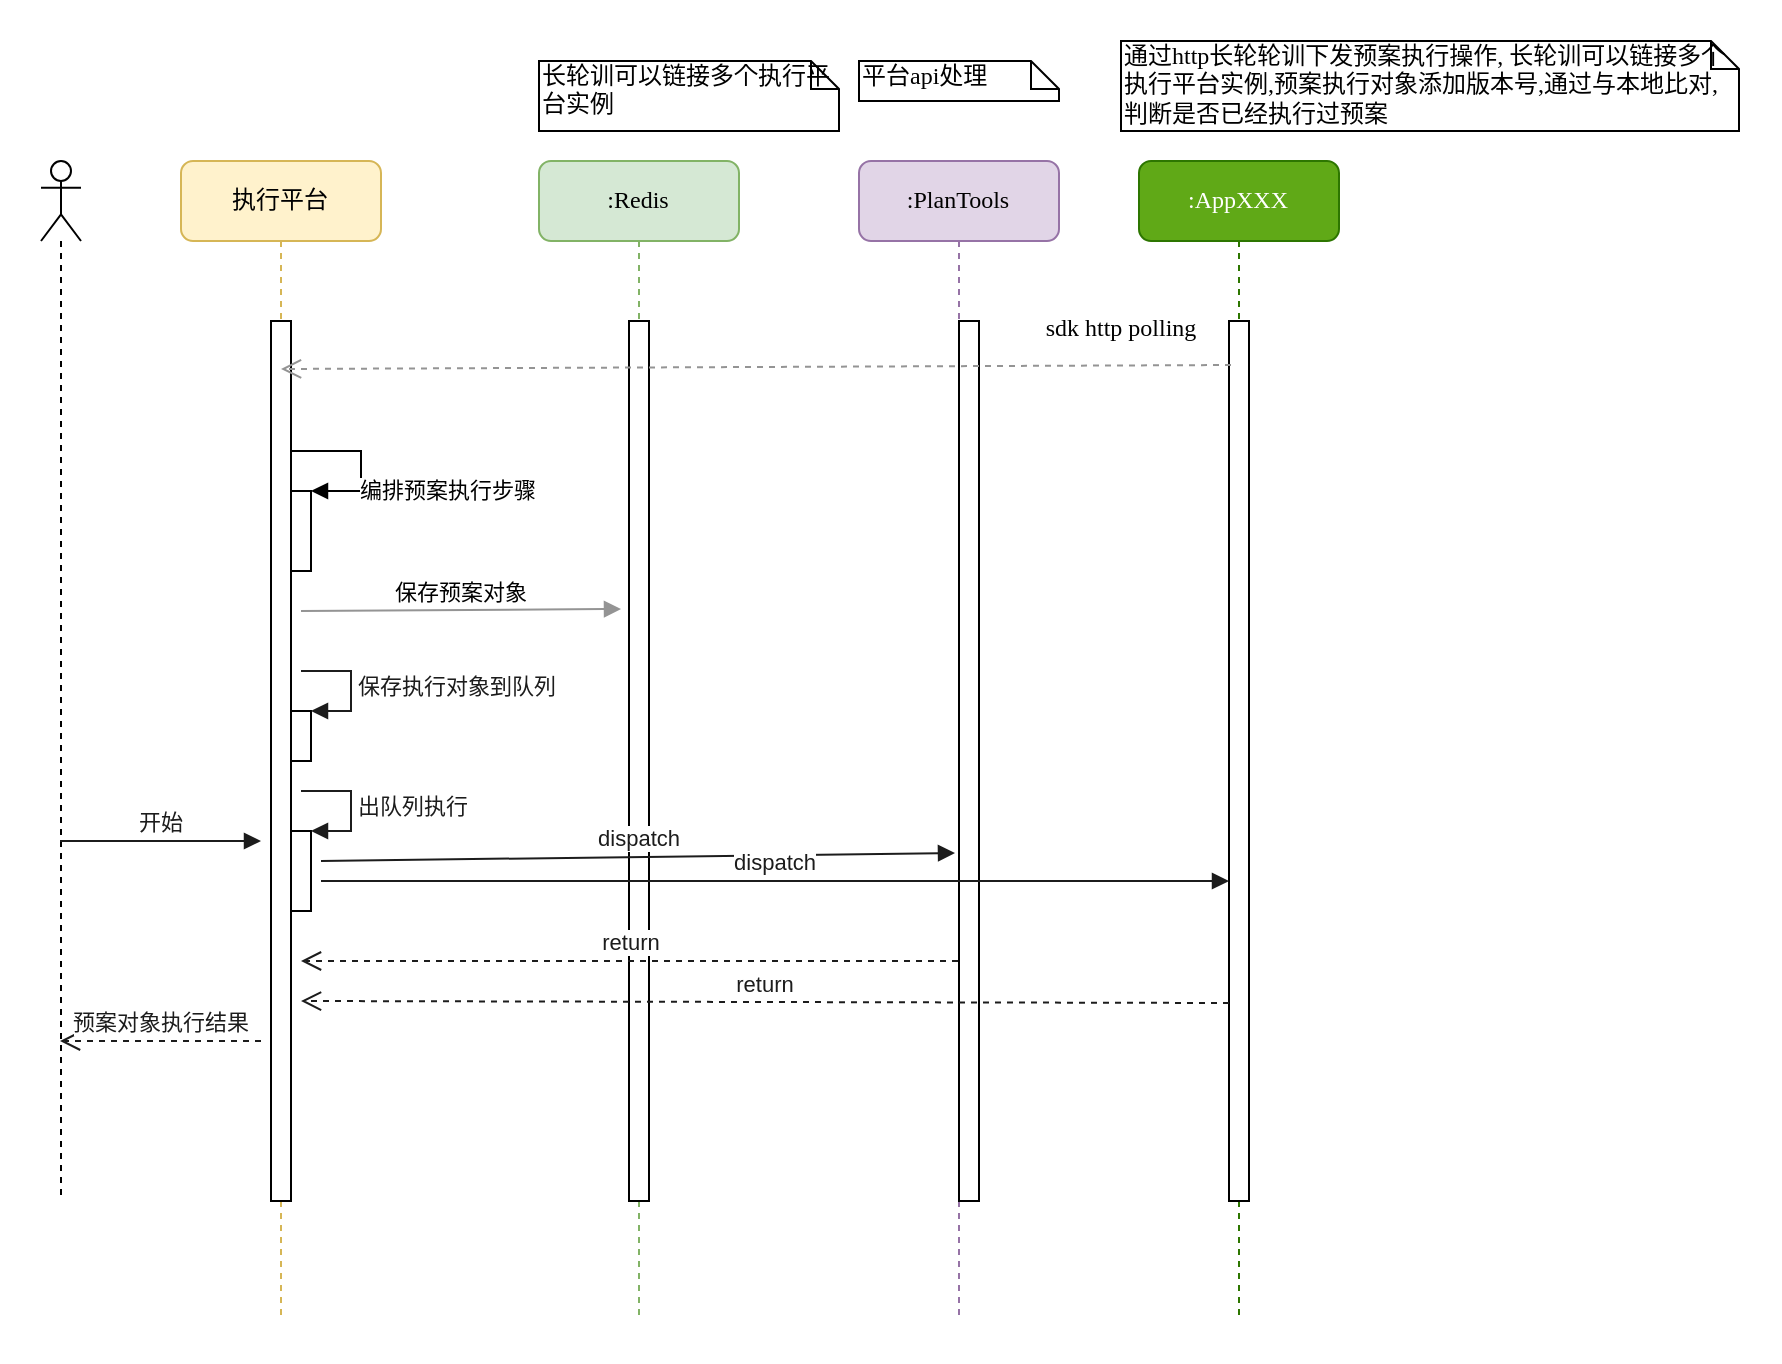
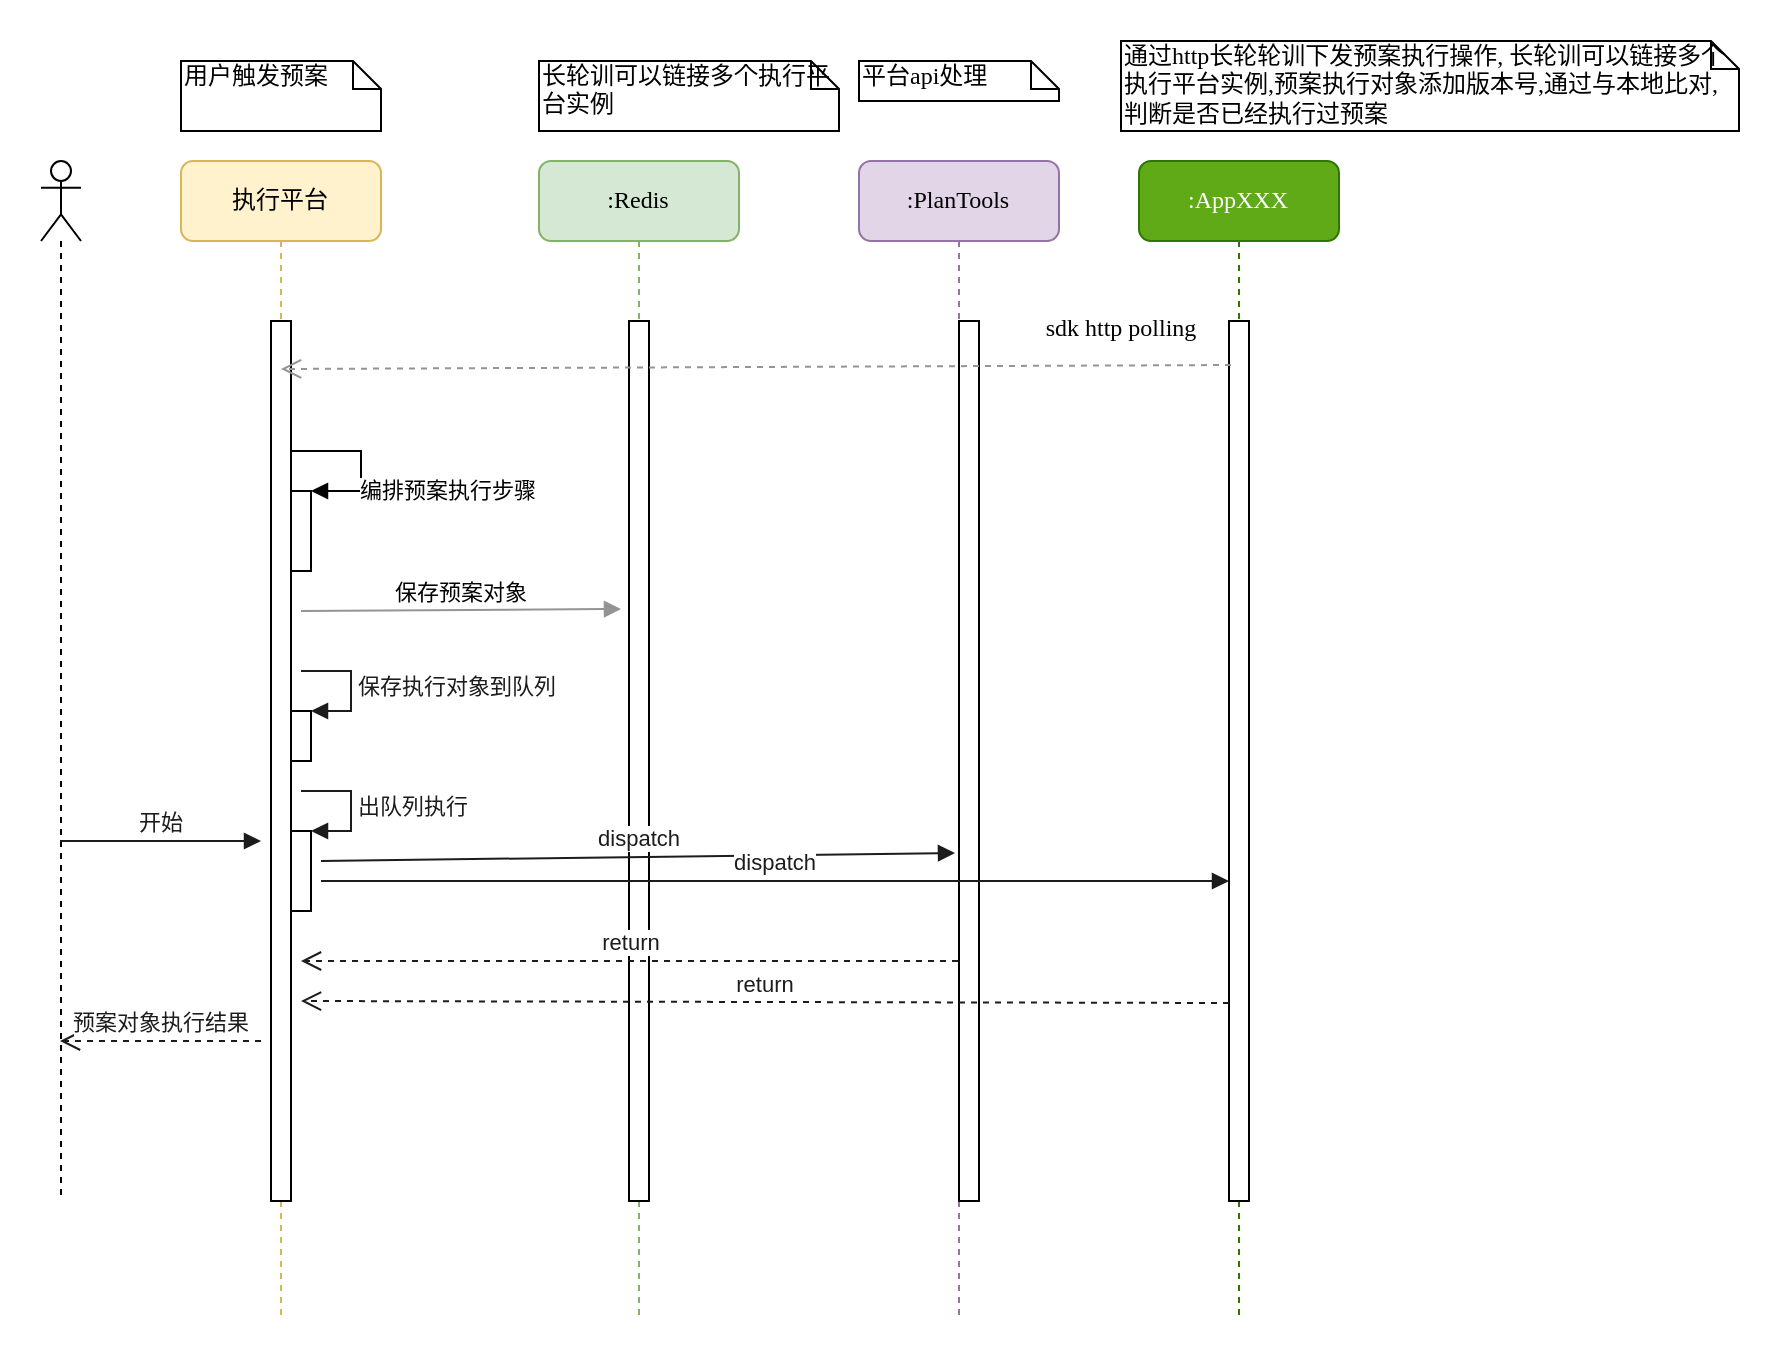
node "用户触发预案": added
